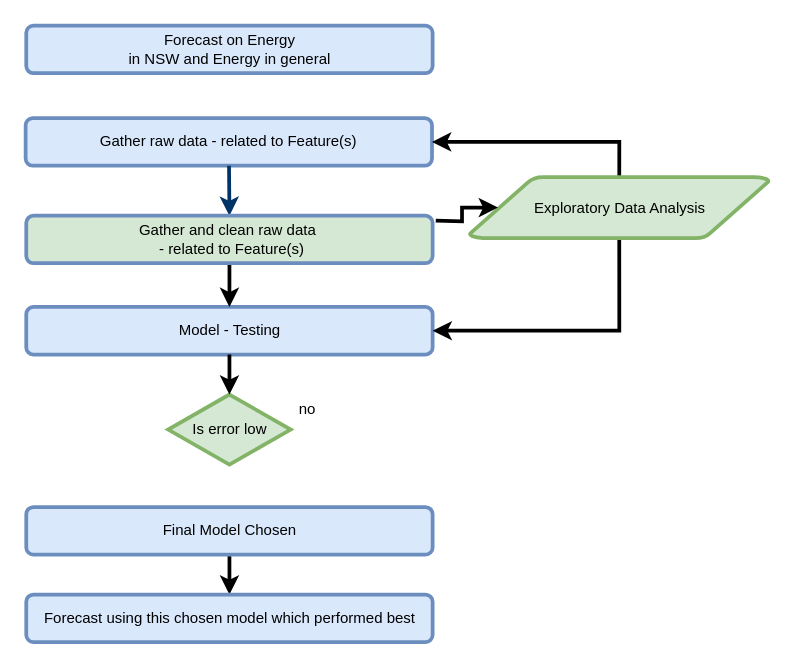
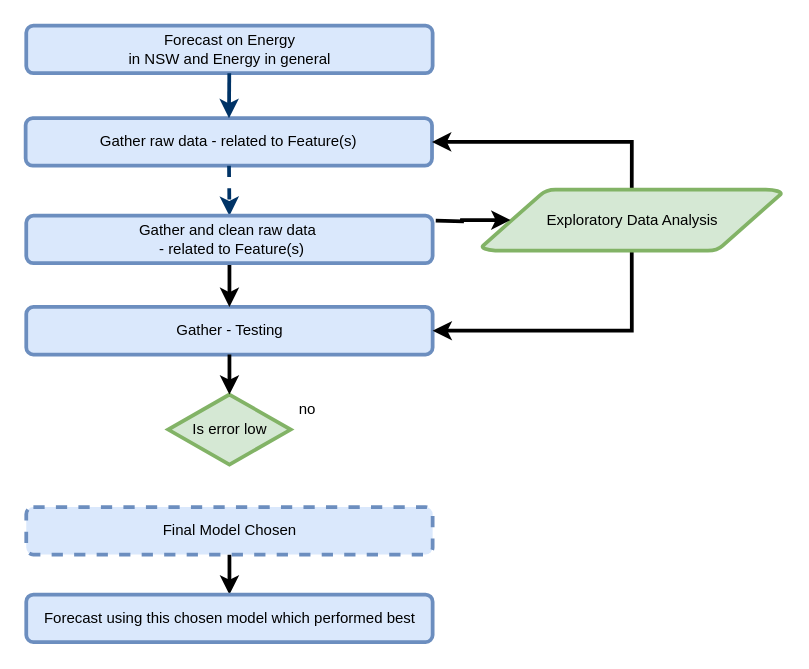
edge "Forecast on Energy in NSW and Energy in general" -> "Gather raw data - related to Feature(s)": added
edge "Gather raw data - related to Feature(s)" -> "Gather and clean raw data - related to Feature(s)": style solid -> dashed
node "Exploratory Data Analysis": moved (619, 208) -> (632, 220)
node "Gather and clean raw data - related to Feature(s)": fillcolor #d5e8d4 -> #dae8fc
node "Model - Testing": label "Model - Testing" -> "Gather - Testing"
node "Final Model Chosen": style solid -> dashed
